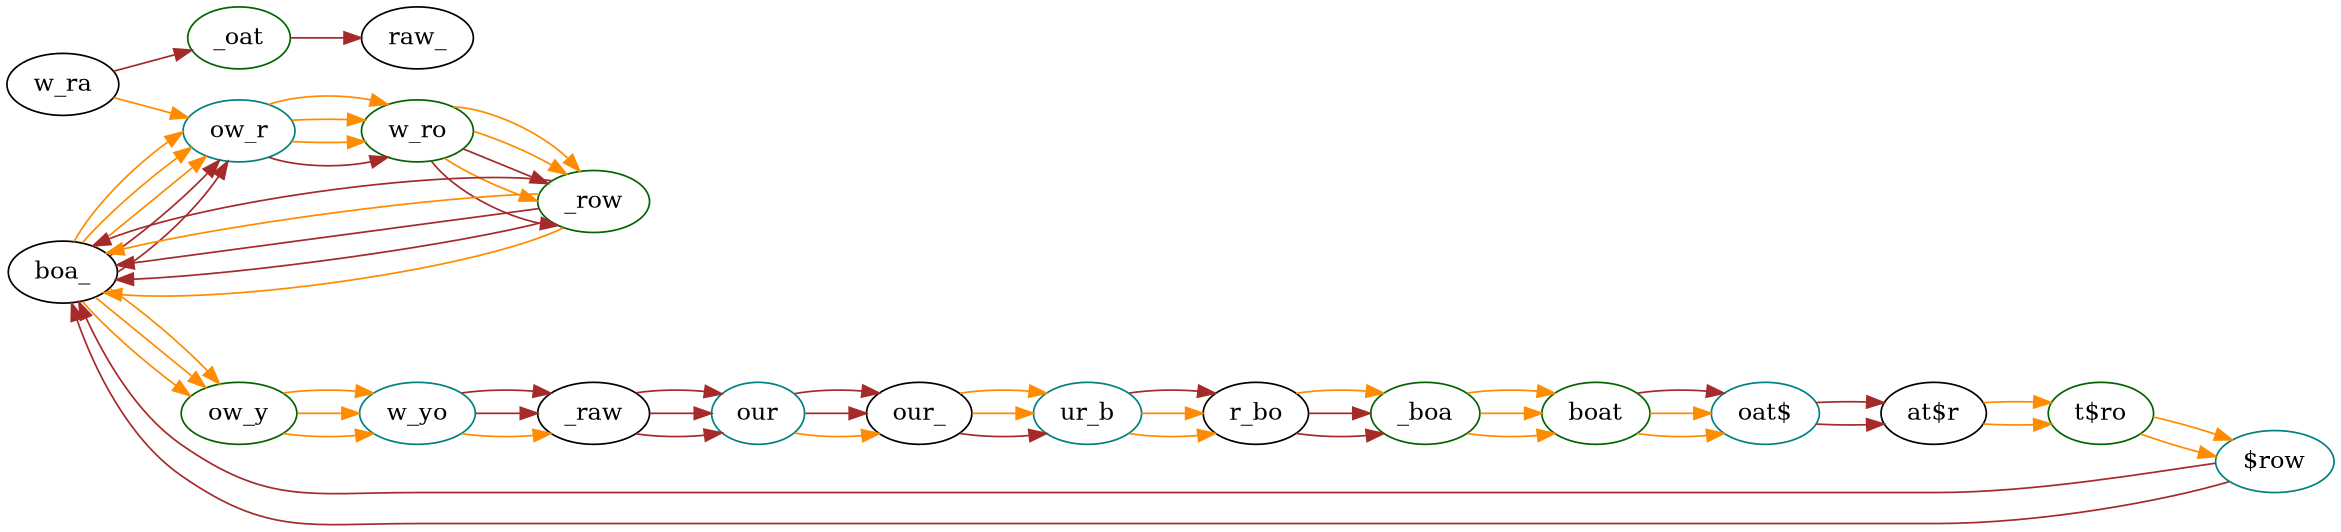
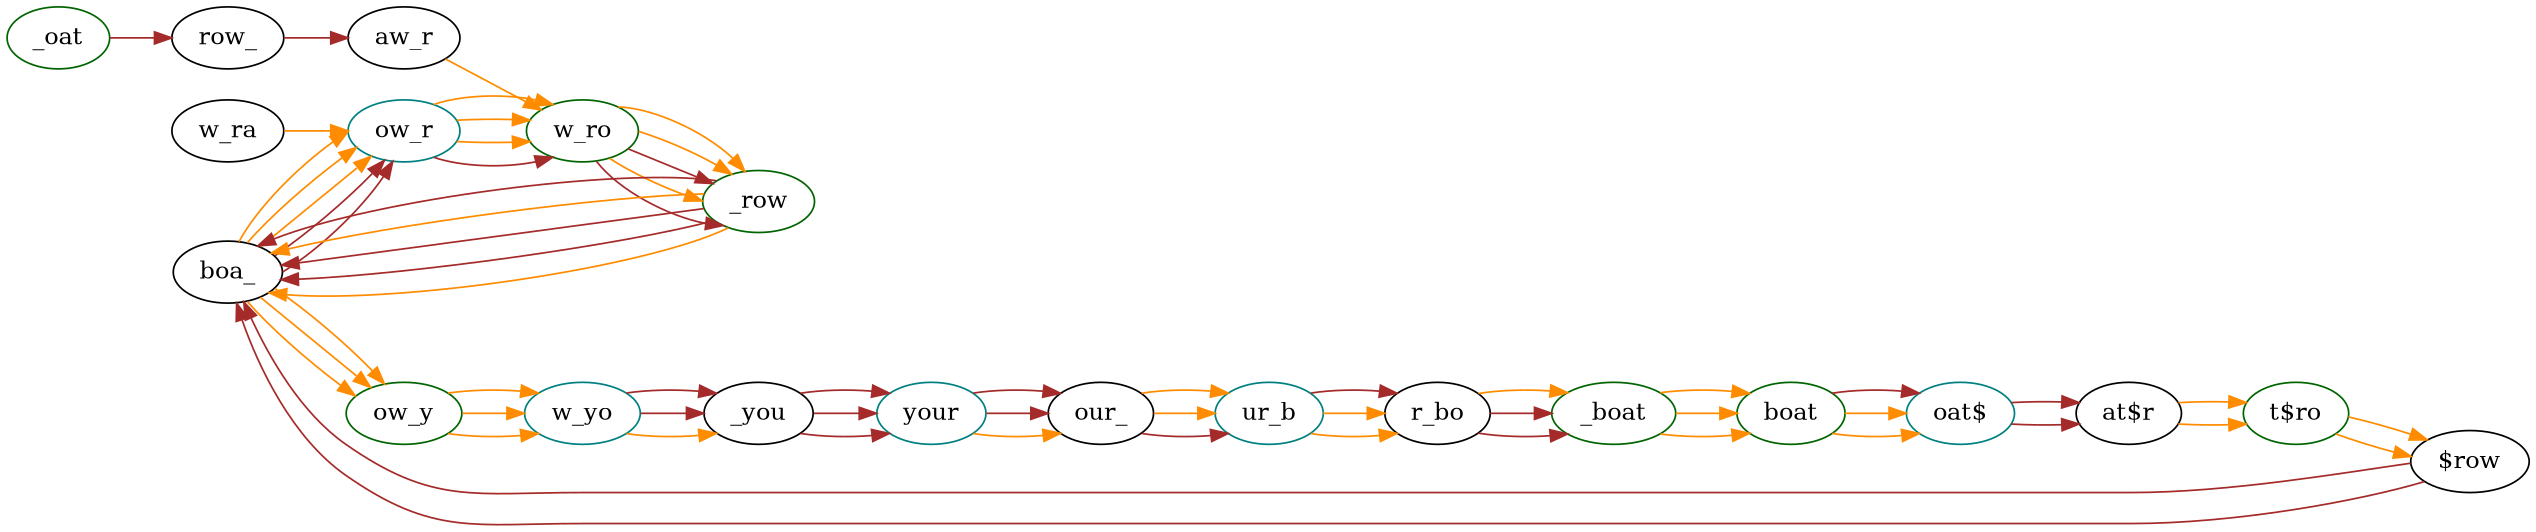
node "aw_r": added
node "raw_": label "raw_" -> "row_"
edge "w_ra" -> "_oat": removed
node "_raw": label "_raw" -> "_you"
node "our": label "our" -> "your"
node "_boa": label "_boa" -> "_boat"
node "$row": color teal -> black
